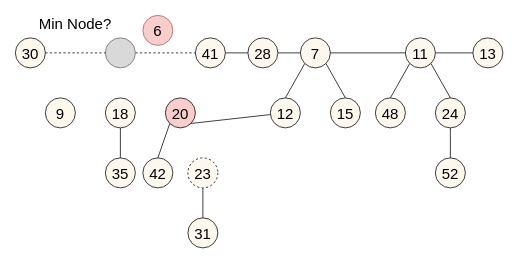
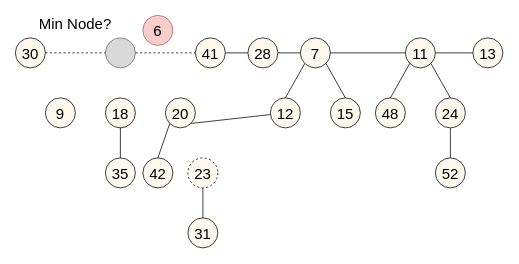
node "20": fillcolor #f8cecc -> #fdf8ed
